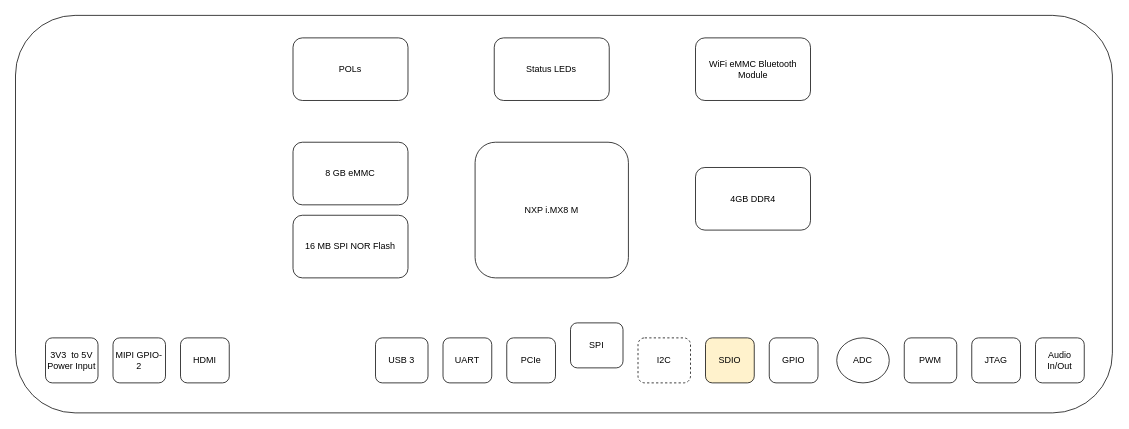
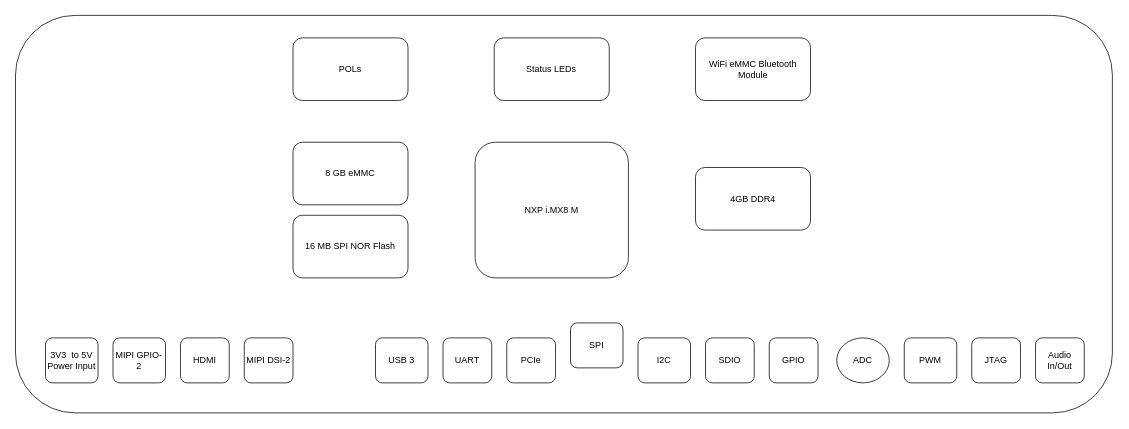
node "MIPI DSI-2": added
node "I2C": style dashed -> solid
node "SDIO": fillcolor #fff2cc -> #ffffff
